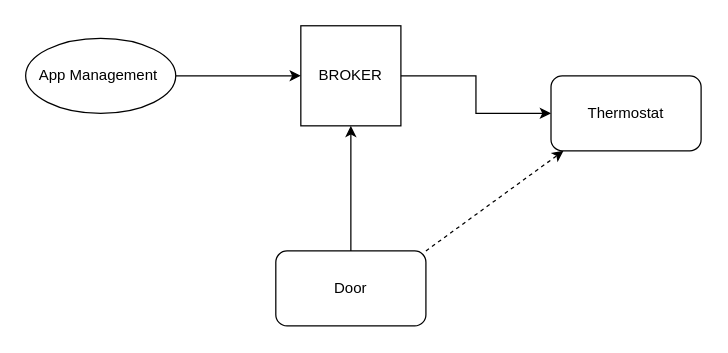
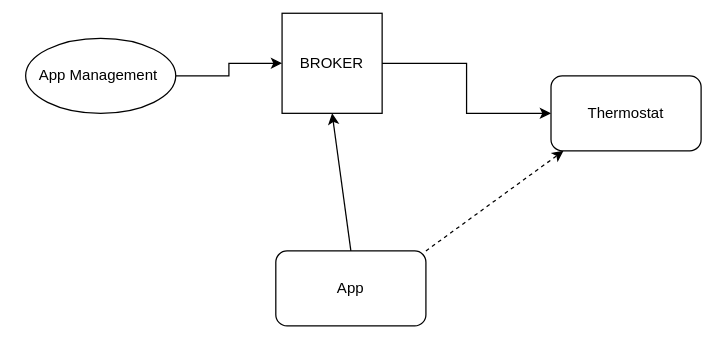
node "BROKER": moved (351, 76) -> (332, 63)
node "Door": label "Door" -> "App"
